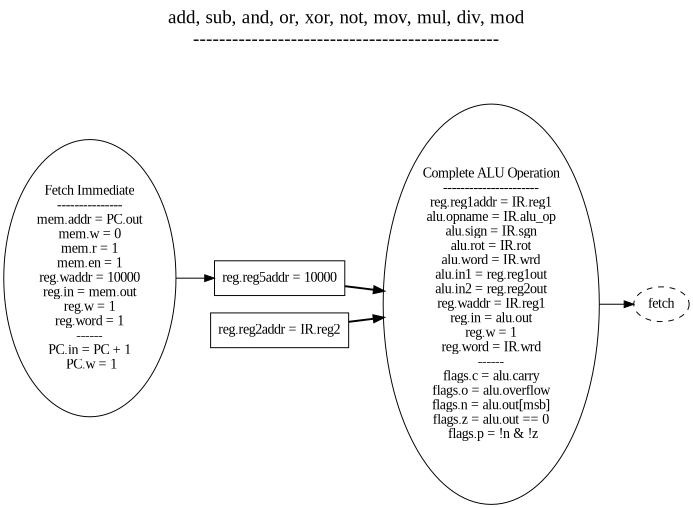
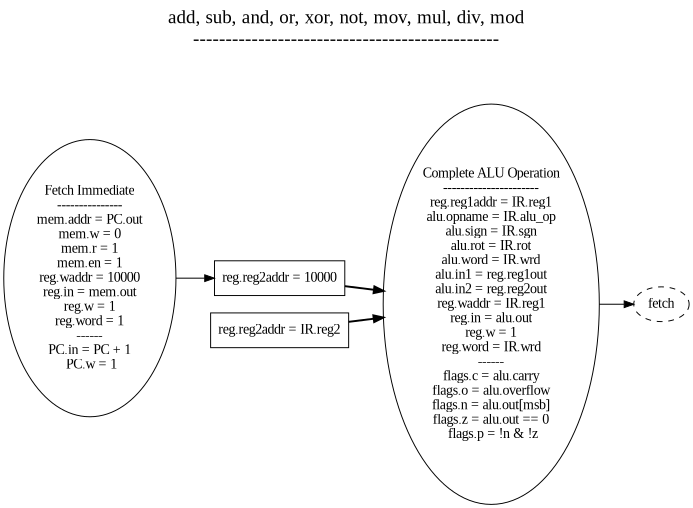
node "reg.reg5addr = 10000": label "reg.reg5addr = 10000" -> "reg.reg2addr = 10000"
